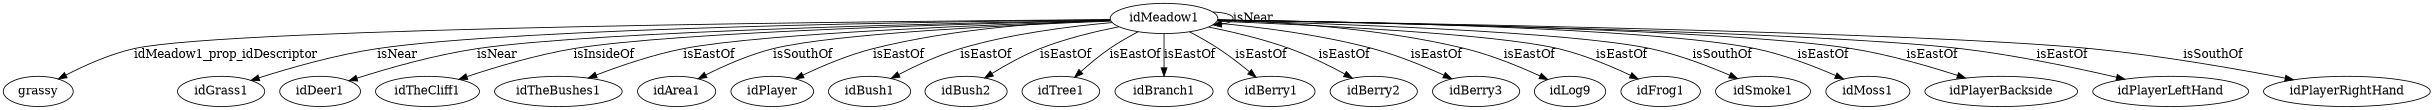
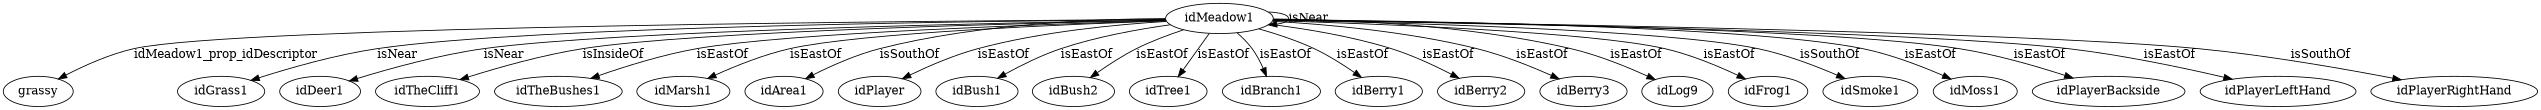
node "idMarsh1": added
